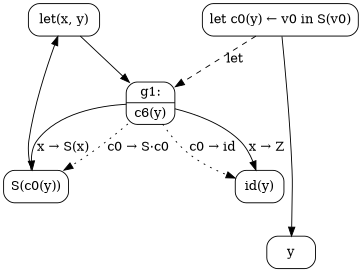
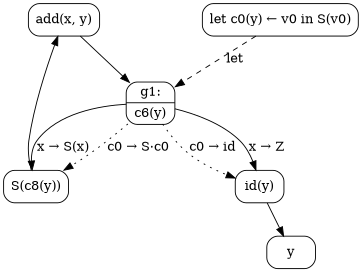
node "let(x, y)": label "let(x, y)" -> "add(x, y)"
edge "let c0(y) ← v0 in S(v0)" -> "y": now "id(y)" -> "y"
node "S(c0(y))": label "S(c0(y))" -> "S(c8(y))"
